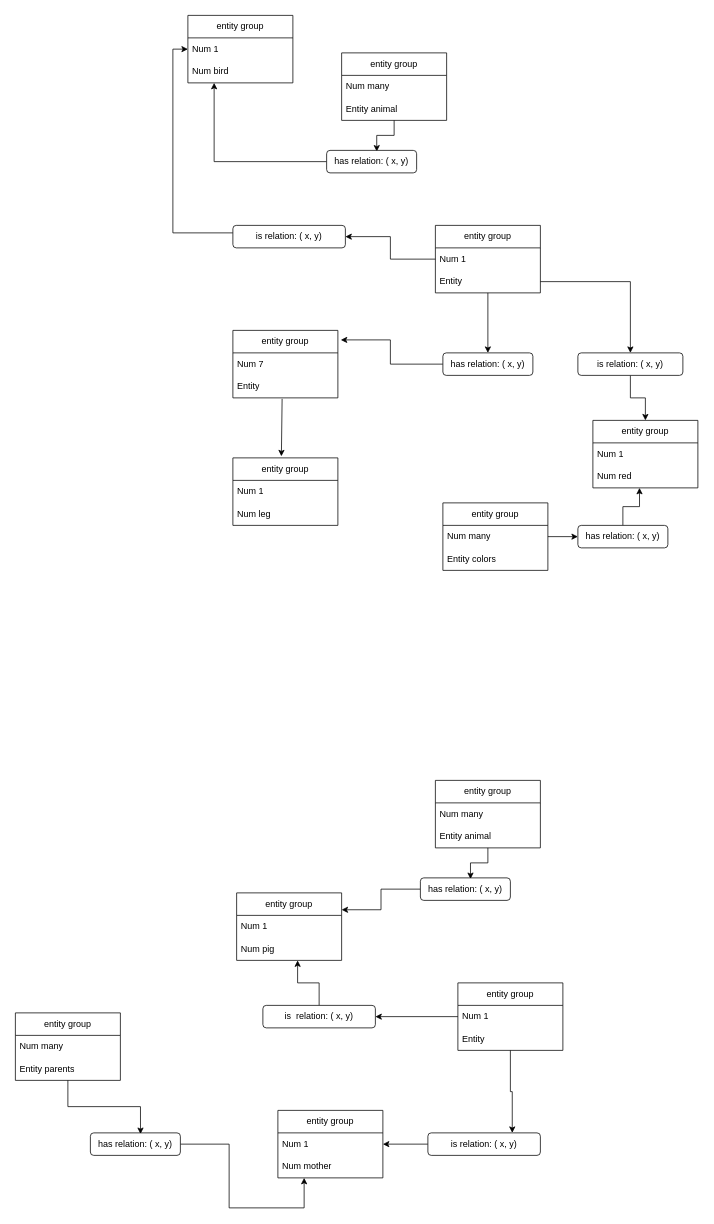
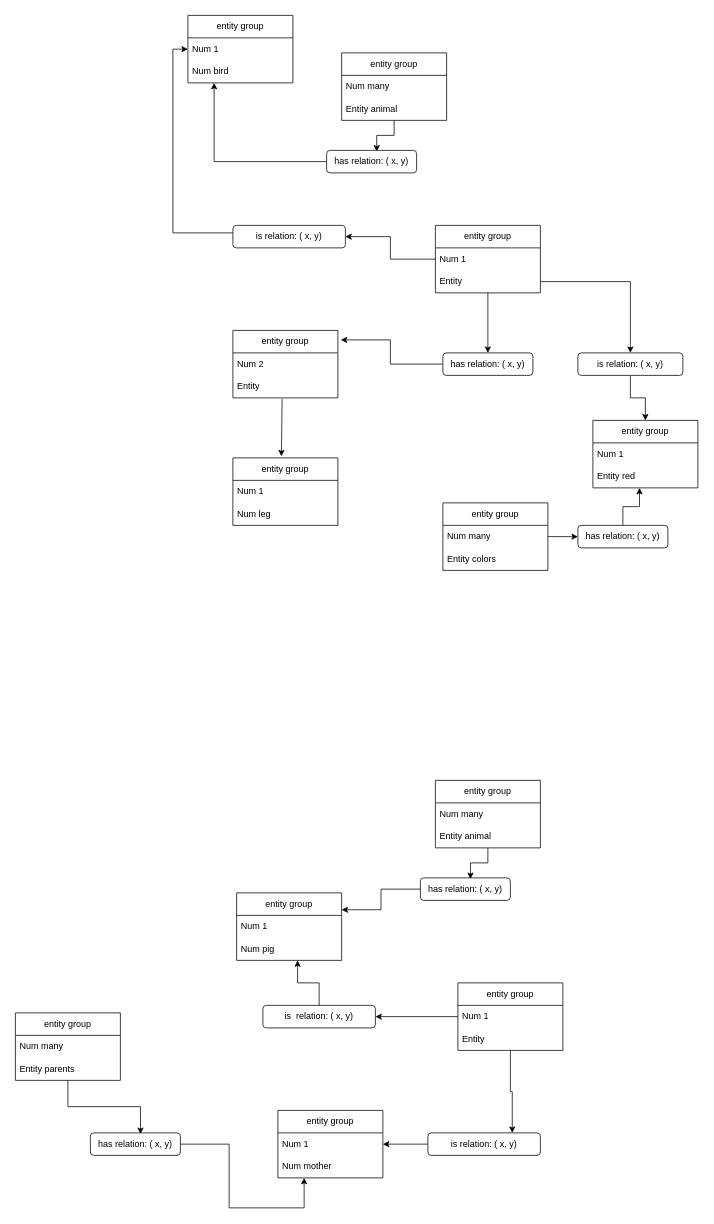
node "Num 7": label "Num 7" -> "Num 2"
node "Num red": label "Num red" -> "Entity red"
